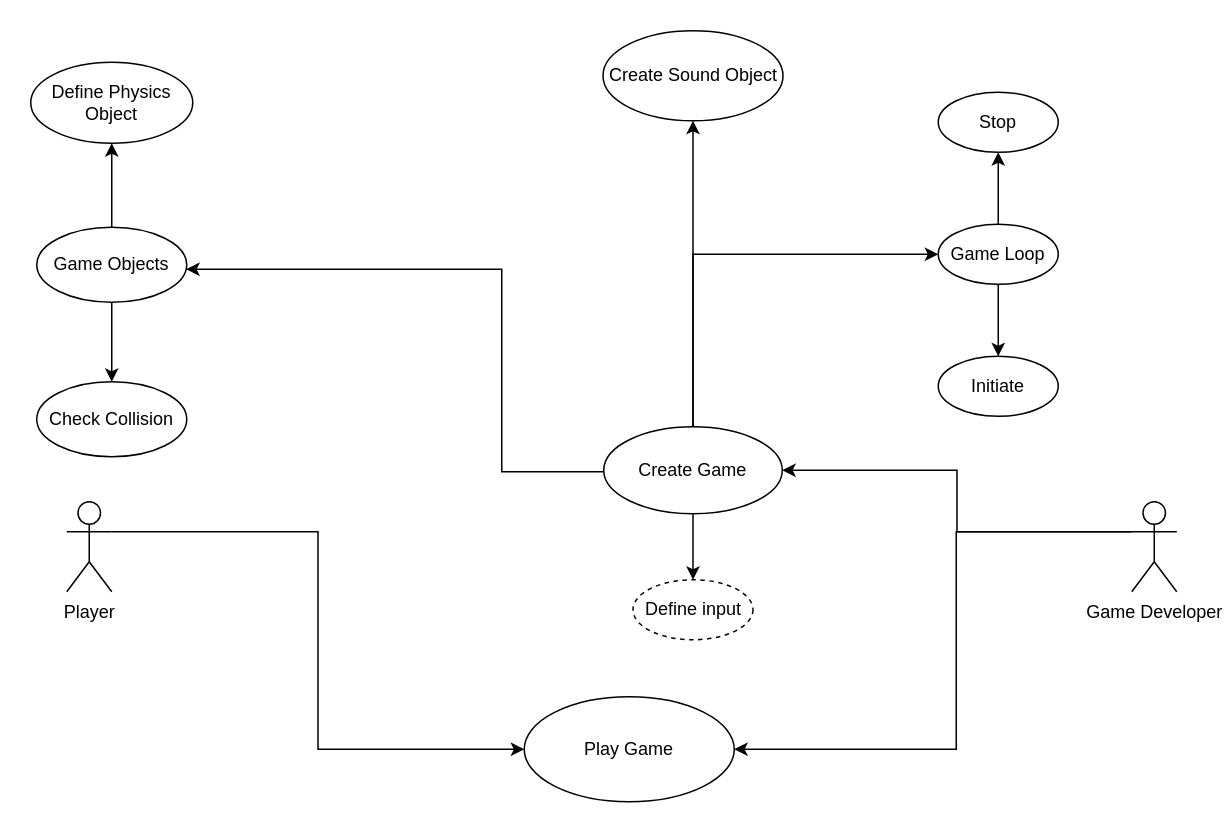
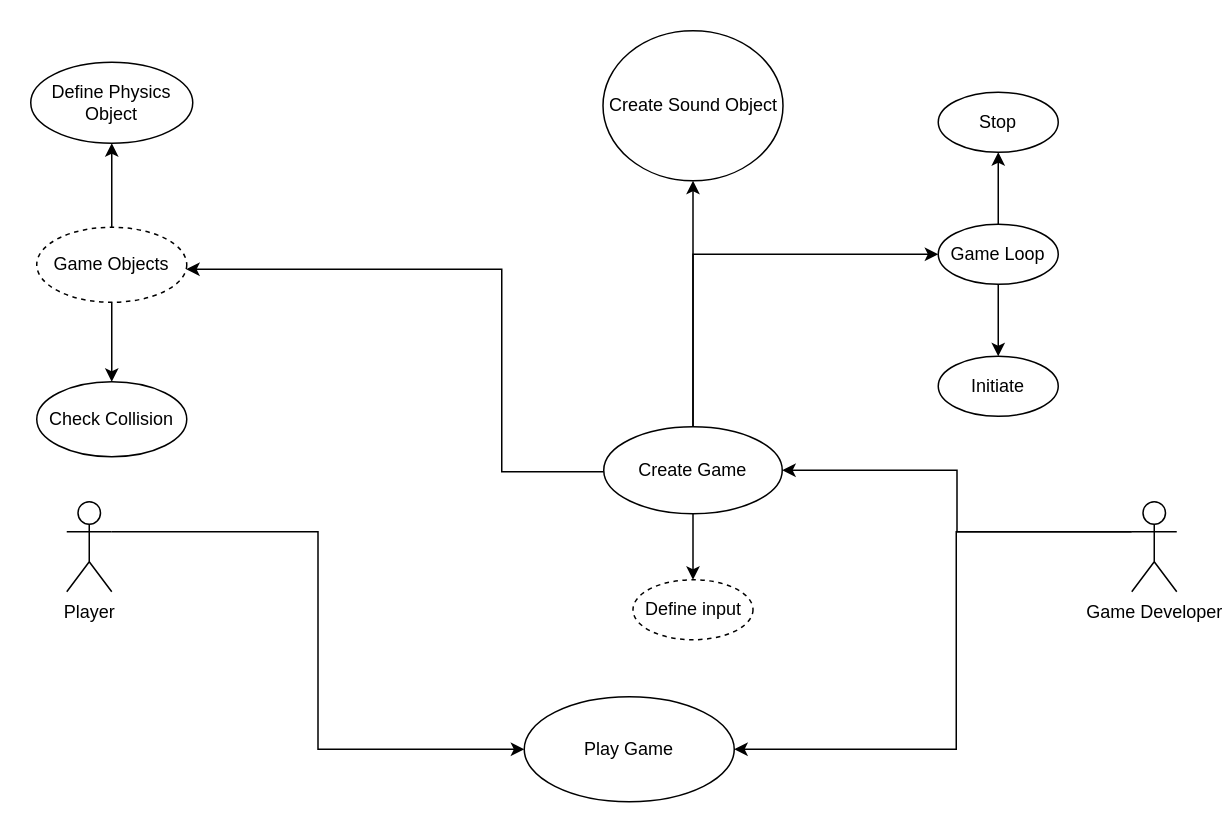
node "Create Sound Object": size 180x90 -> 180x150
node "Game Objects": style solid -> dashed
